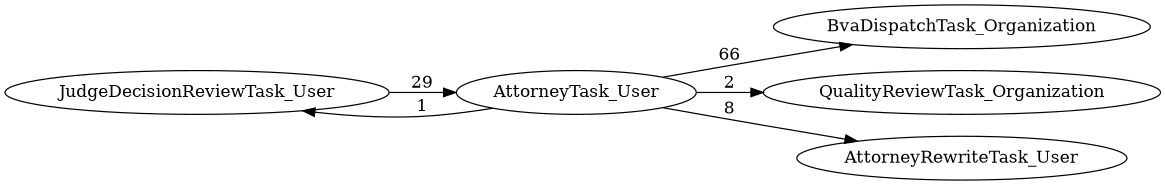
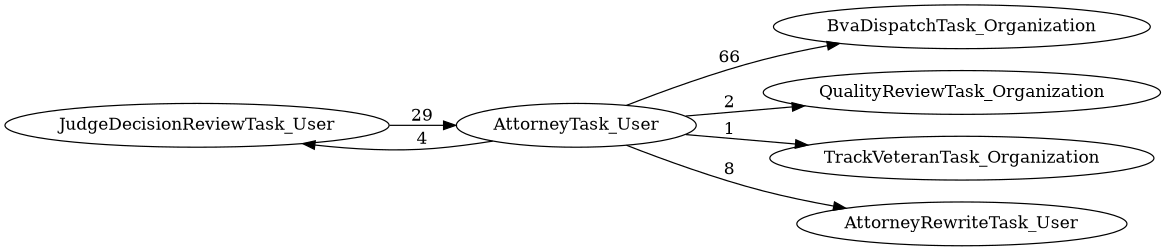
edge "AttorneyTask_User" -> "JudgeDecisionReviewTask_User": label "1" -> "4"
node "TrackVeteranTask_Organization": added
